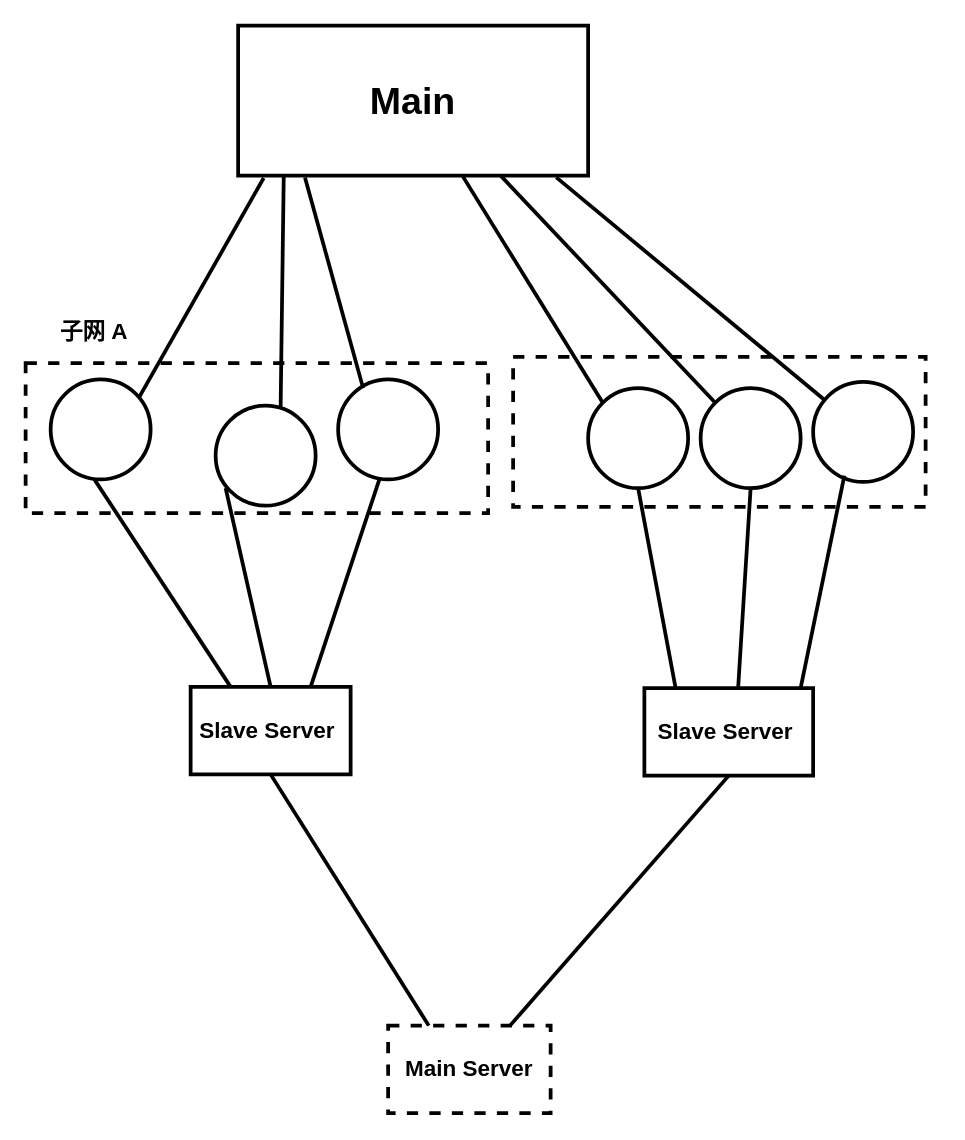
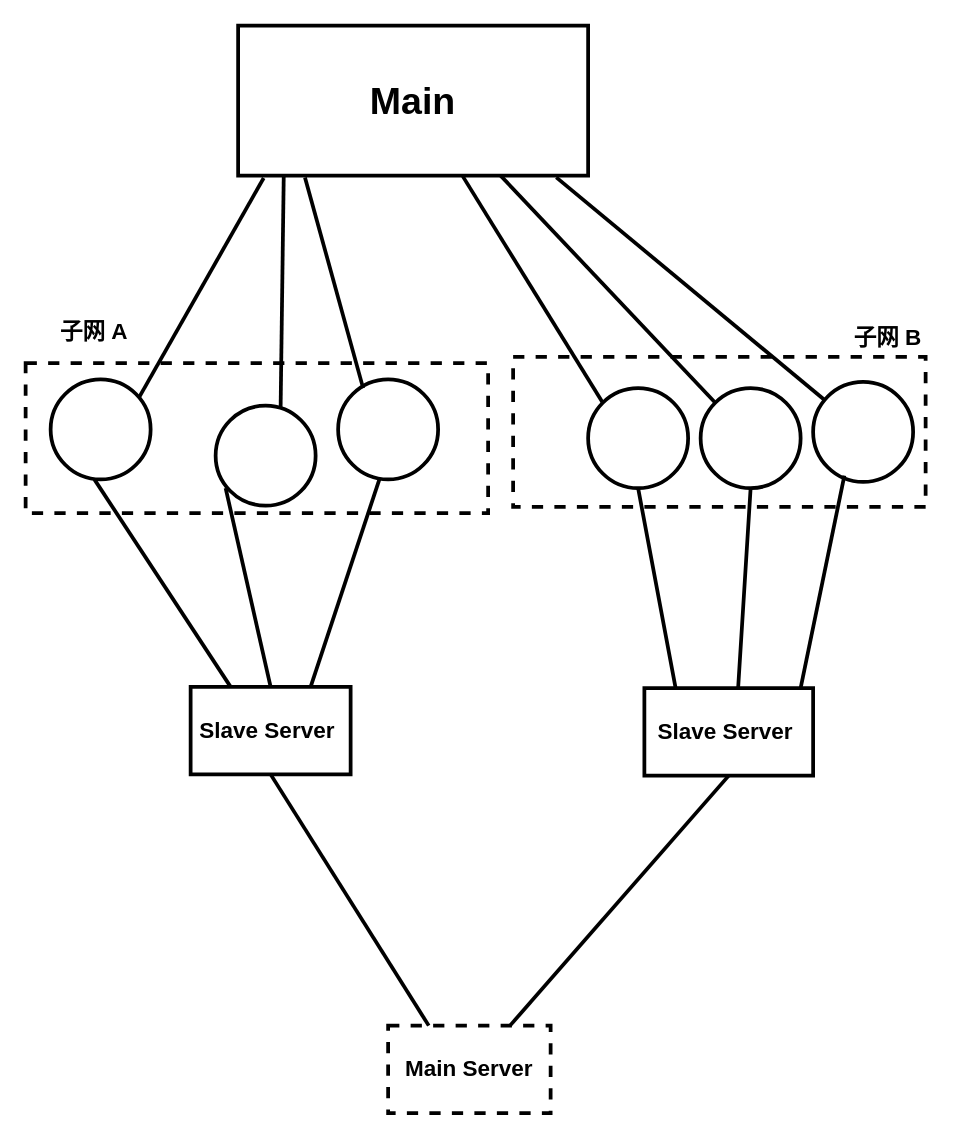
node "子网 B": added
